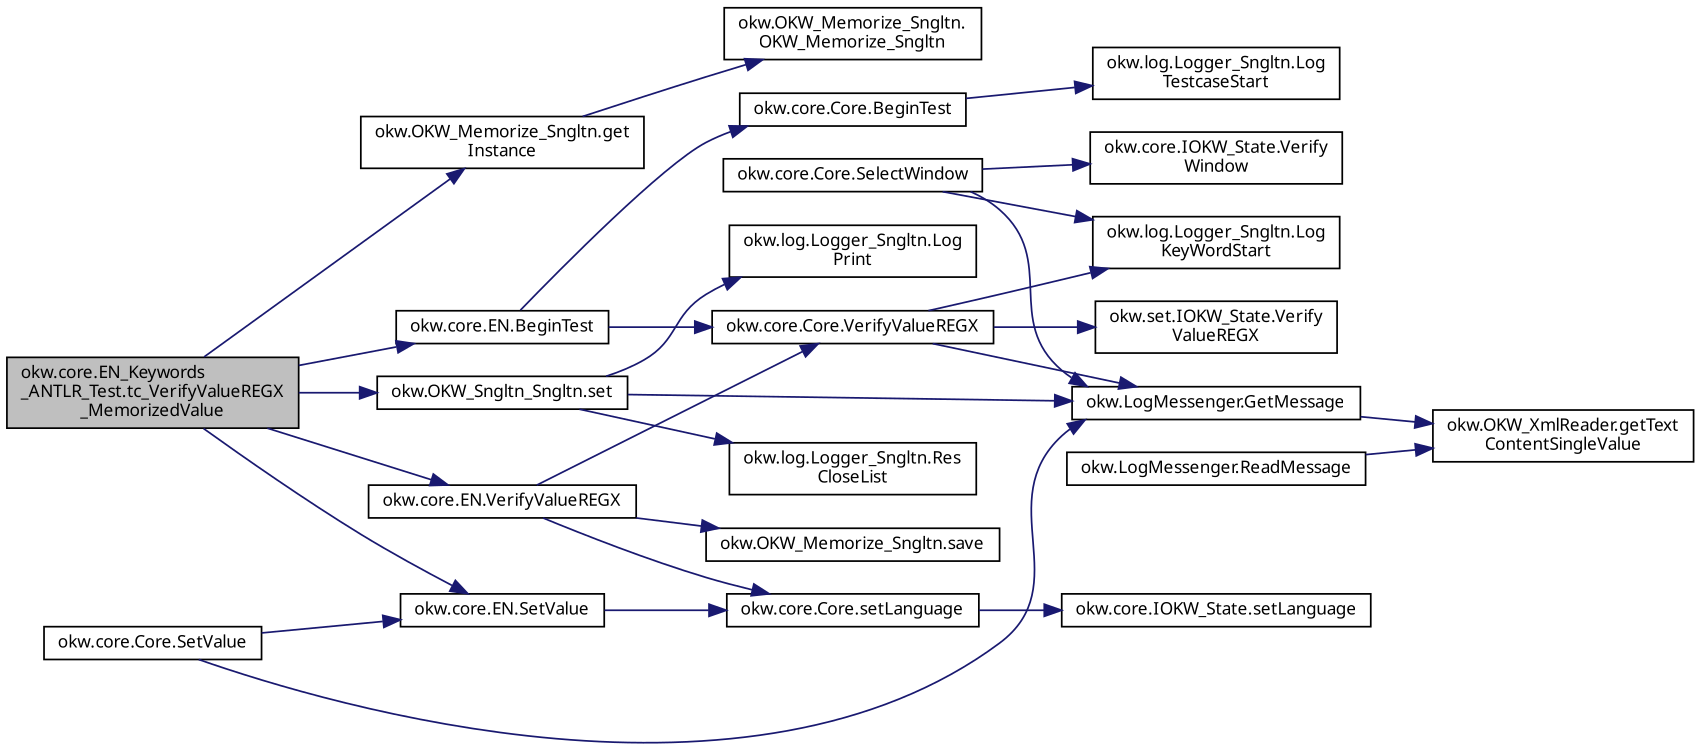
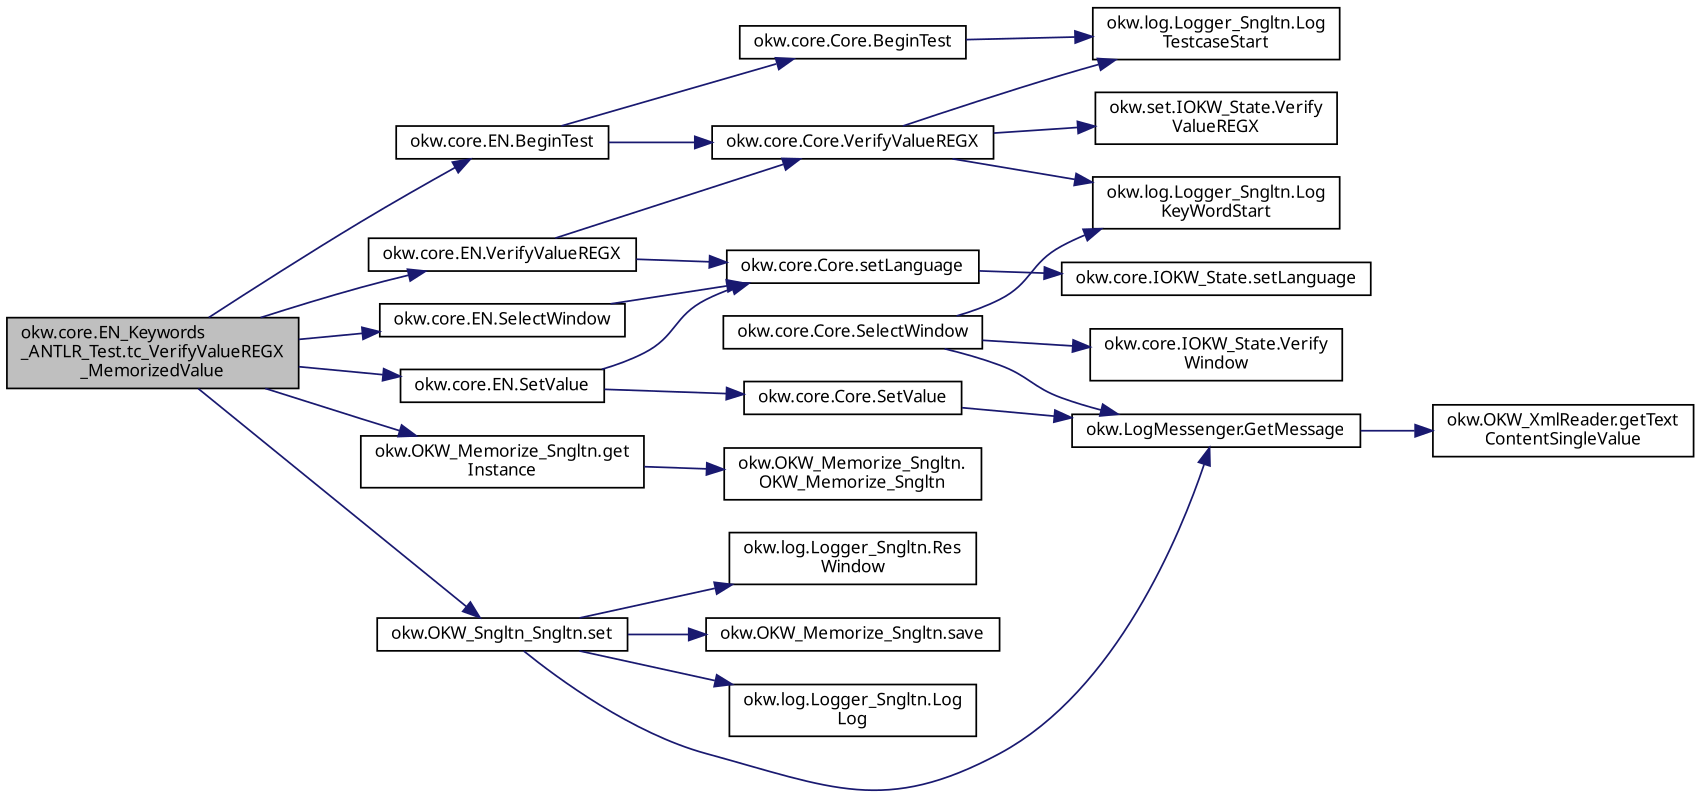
node "okw.log.Logger_Sngltn.Log Print": label "okw.log.Logger_Sngltn.Log Print" -> "okw.log.Logger_Sngltn.Log Log"
node "okw.core.EN.SelectWindow": added
edge "okw.core.Core.VerifyValueREGX" -> "okw.LogMessenger.GetMessage": now "okw.core.Core.VerifyValueREGX" -> "okw.log.Logger_Sngltn.Log TestcaseStart"
node "okw.log.Logger_Sngltn.Res CloseList": label "okw.log.Logger_Sngltn.Res CloseList" -> "okw.log.Logger_Sngltn.Res Window"
node "okw.LogMessenger.ReadMessage": removed
edge "okw.core.EN.VerifyValueREGX" -> "okw.OKW_Memorize_Sngltn.save": now "okw.OKW_Sngltn_Sngltn.set" -> "okw.OKW_Memorize_Sngltn.save"
edge "okw.core.Core.SetValue" -> "okw.core.EN.SetValue": reversed
